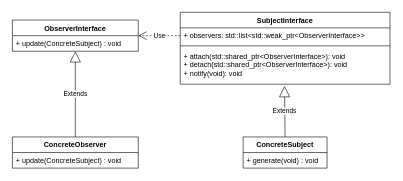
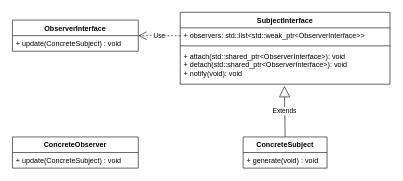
edge "ConcreteObserver" -> "ObserverInterface": removed, label "Extends"
